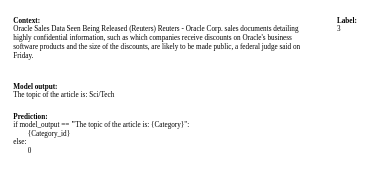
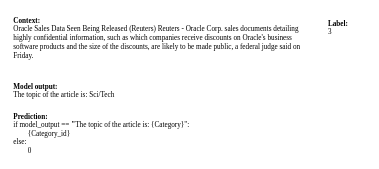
node "Label: 3": moved (351, 24) -> (342, 27)
